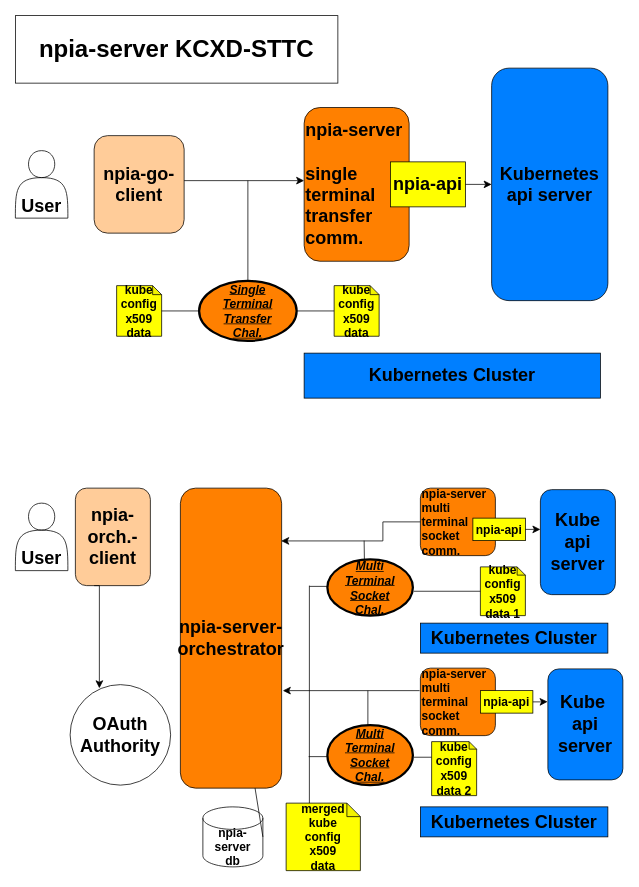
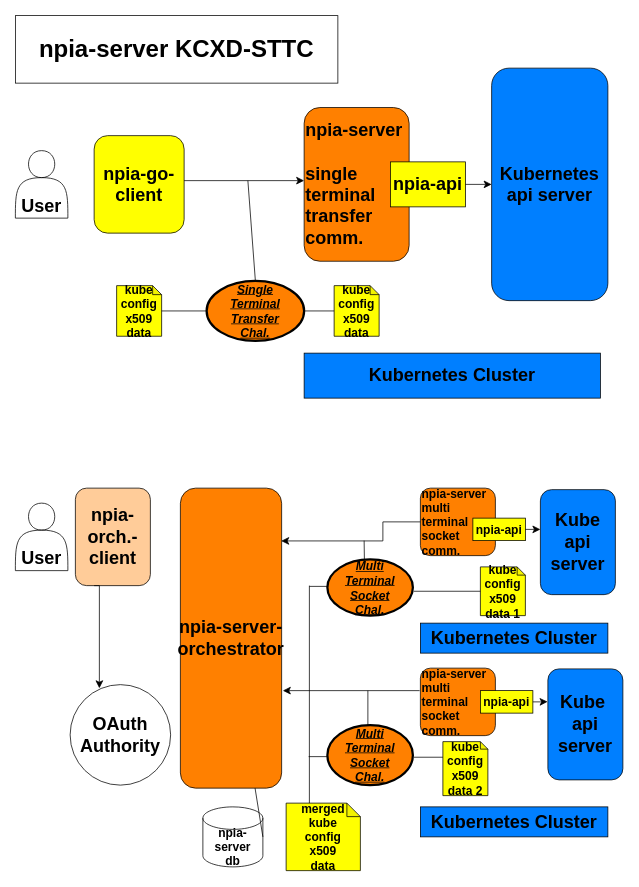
node "npia-go-client": fillcolor #ffcc99 -> #ffff00
node "SingleTerminalTransferChal.": moved (248, 311) -> (255, 311)
node "kube config x509 data 2": moved (454, 768) -> (465, 768)
